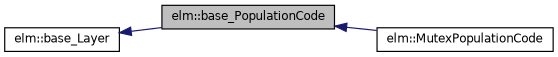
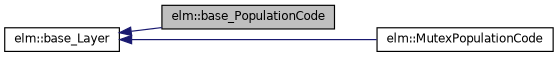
edge "elm::MutexPopulationCode" -> "elm::base_PopulationCode": now "elm::MutexPopulationCode" -> "elm::base_Layer"
